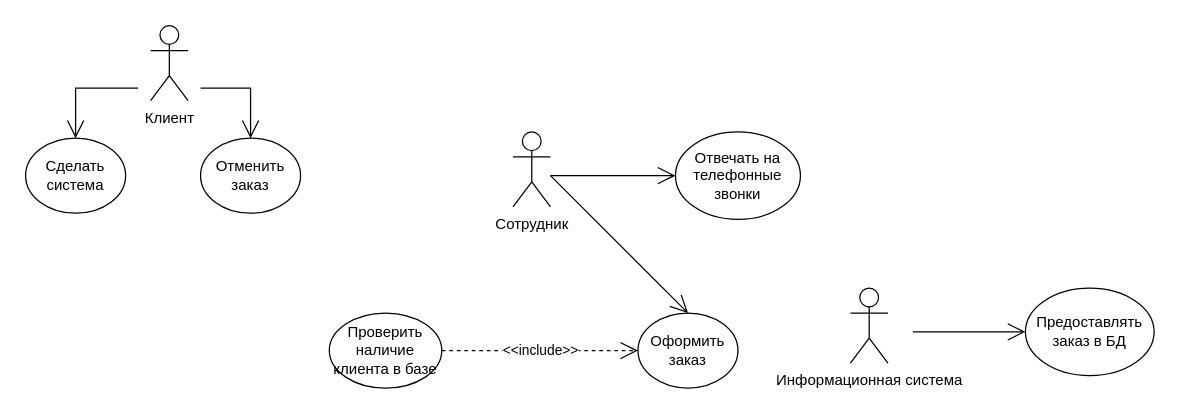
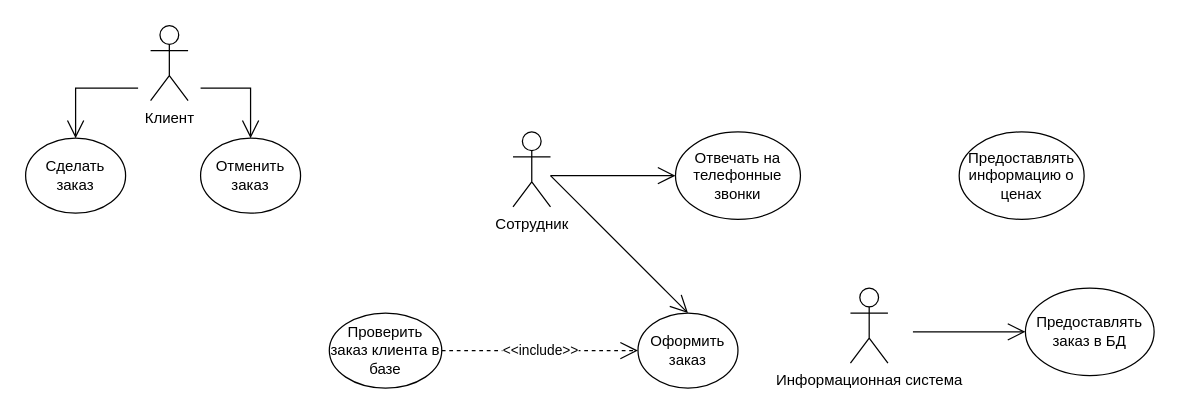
node "Сделать система": label "Сделать система" -> "Сделать заказ"
node "Предоставлять информацию о ценах": added
node "Проверить наличие клиента в базе": label "Проверить наличие клиента в базе" -> "Проверить заказ клиента в базе"
